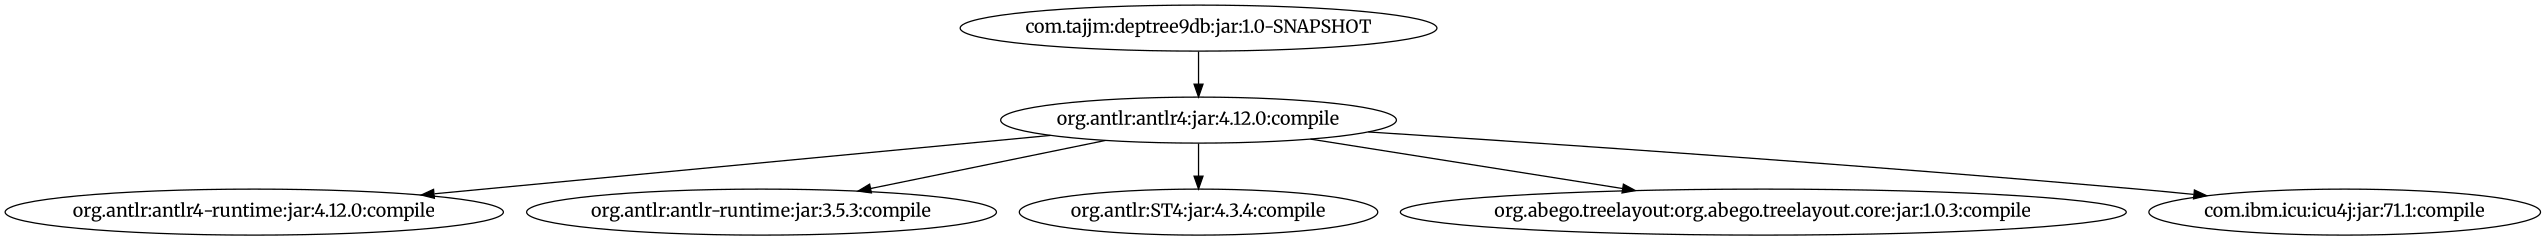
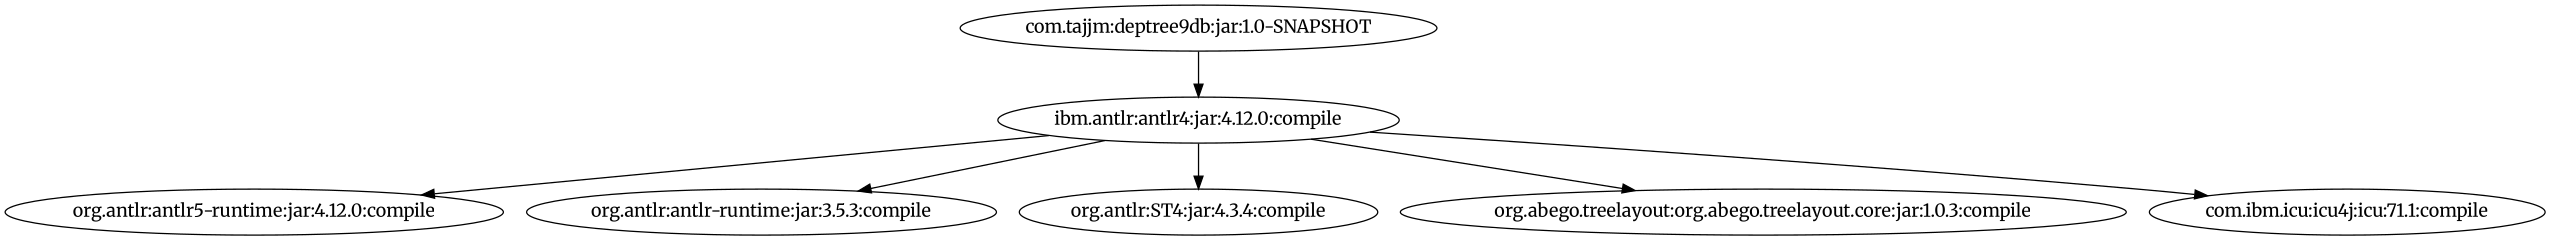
node "org.antlr:antlr4:jar:4.12.0:compile": label "org.antlr:antlr4:jar:4.12.0:compile" -> "ibm.antlr:antlr4:jar:4.12.0:compile"
node "org.antlr:antlr4-runtime:jar:4.12.0:compile": label "org.antlr:antlr4-runtime:jar:4.12.0:compile" -> "org.antlr:antlr5-runtime:jar:4.12.0:compile"
node "com.ibm.icu:icu4j:jar:71.1:compile": label "com.ibm.icu:icu4j:jar:71.1:compile" -> "com.ibm.icu:icu4j:icu:71.1:compile"
